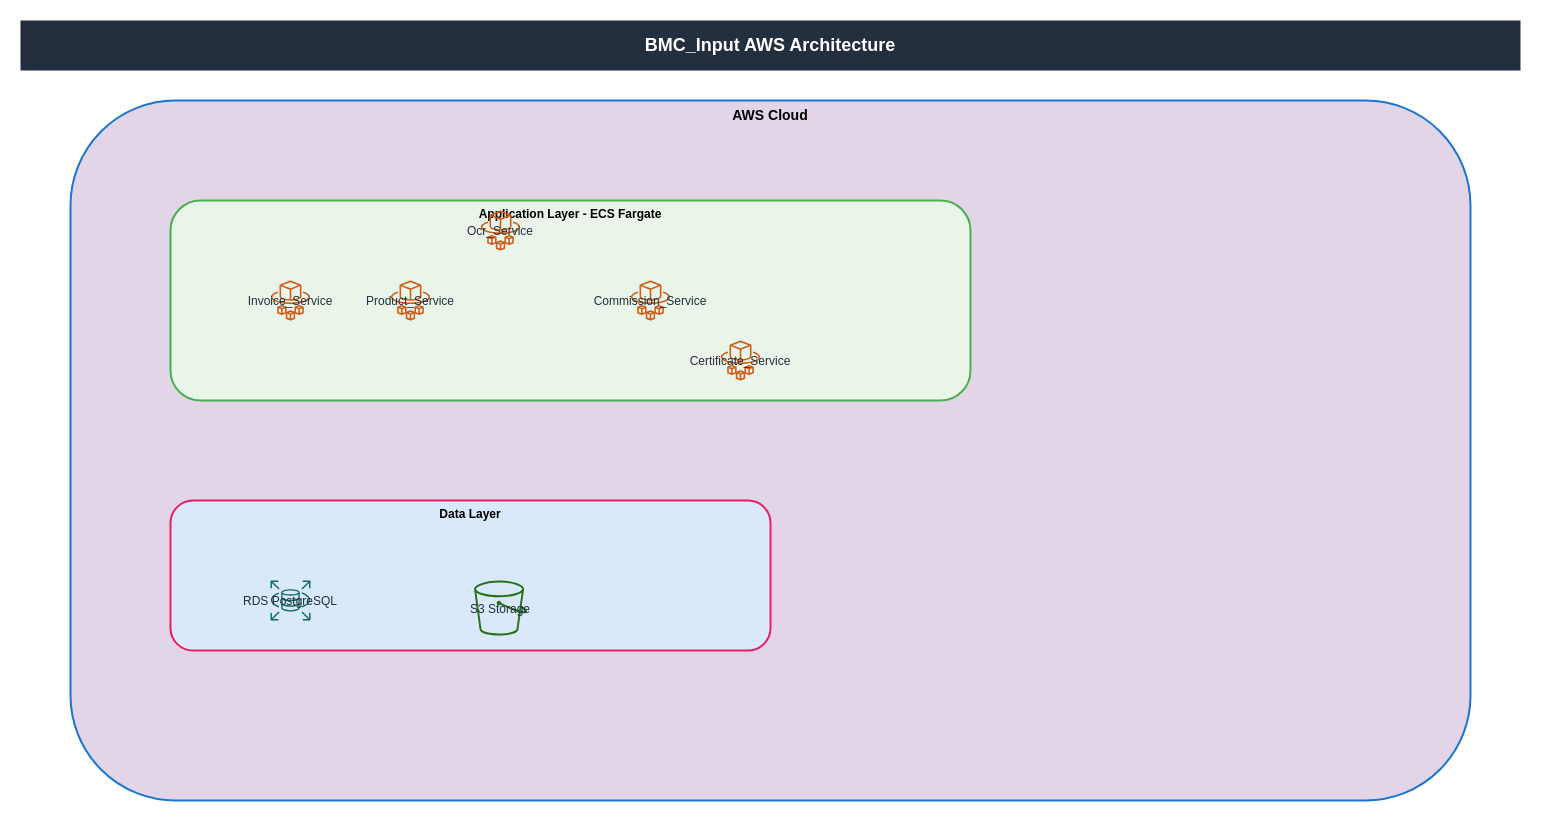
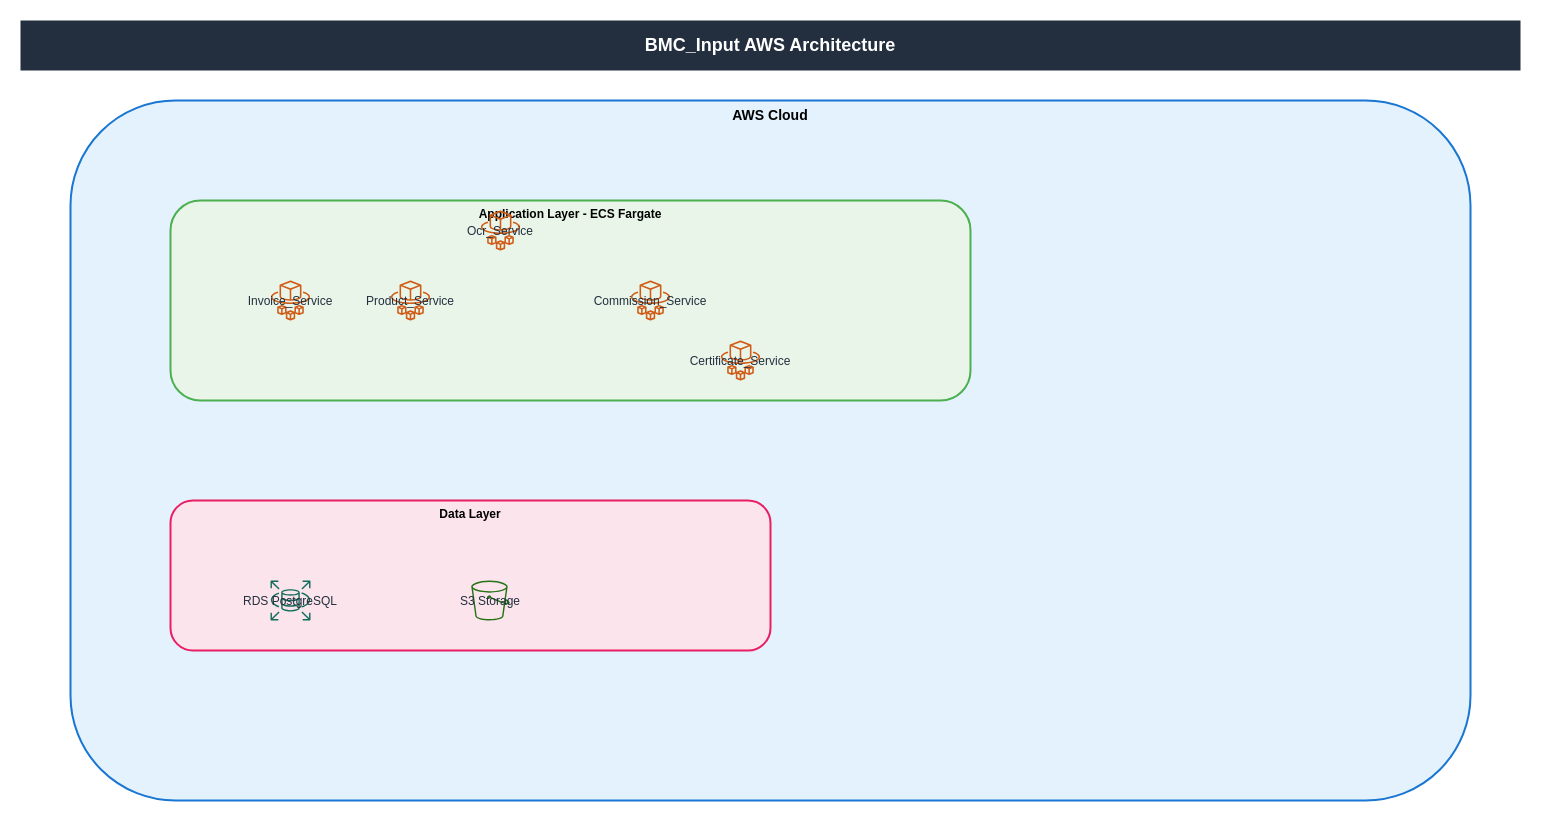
node "AWS Cloud": fillcolor #e1d5e7 -> #e3f2fd
node "Data Layer": fillcolor #dae8fc -> #fce4ec
node "S3 Storage": size 60x55 -> 40x40
